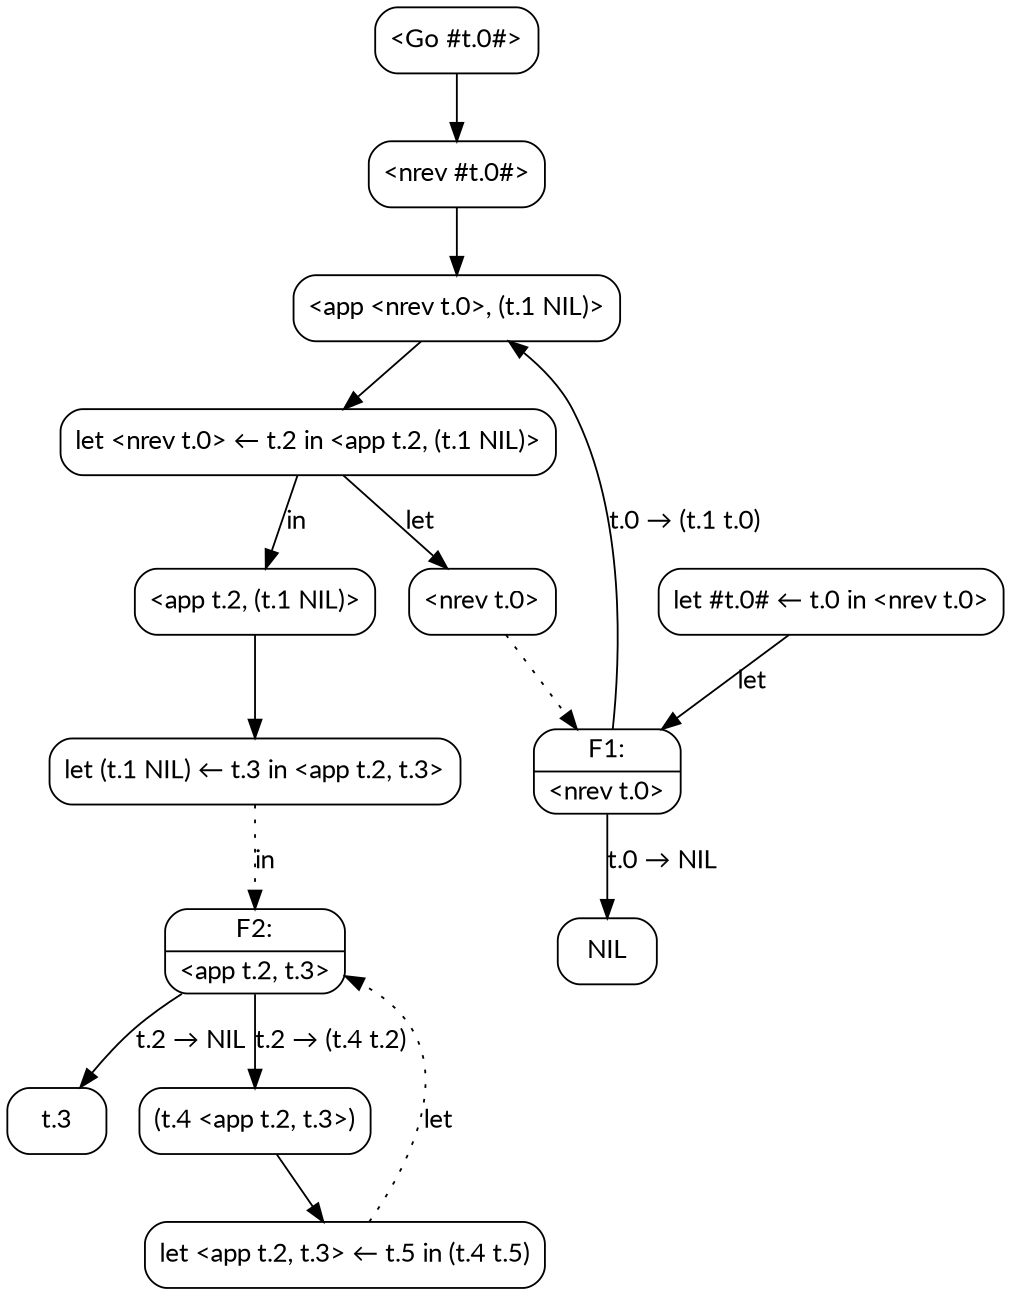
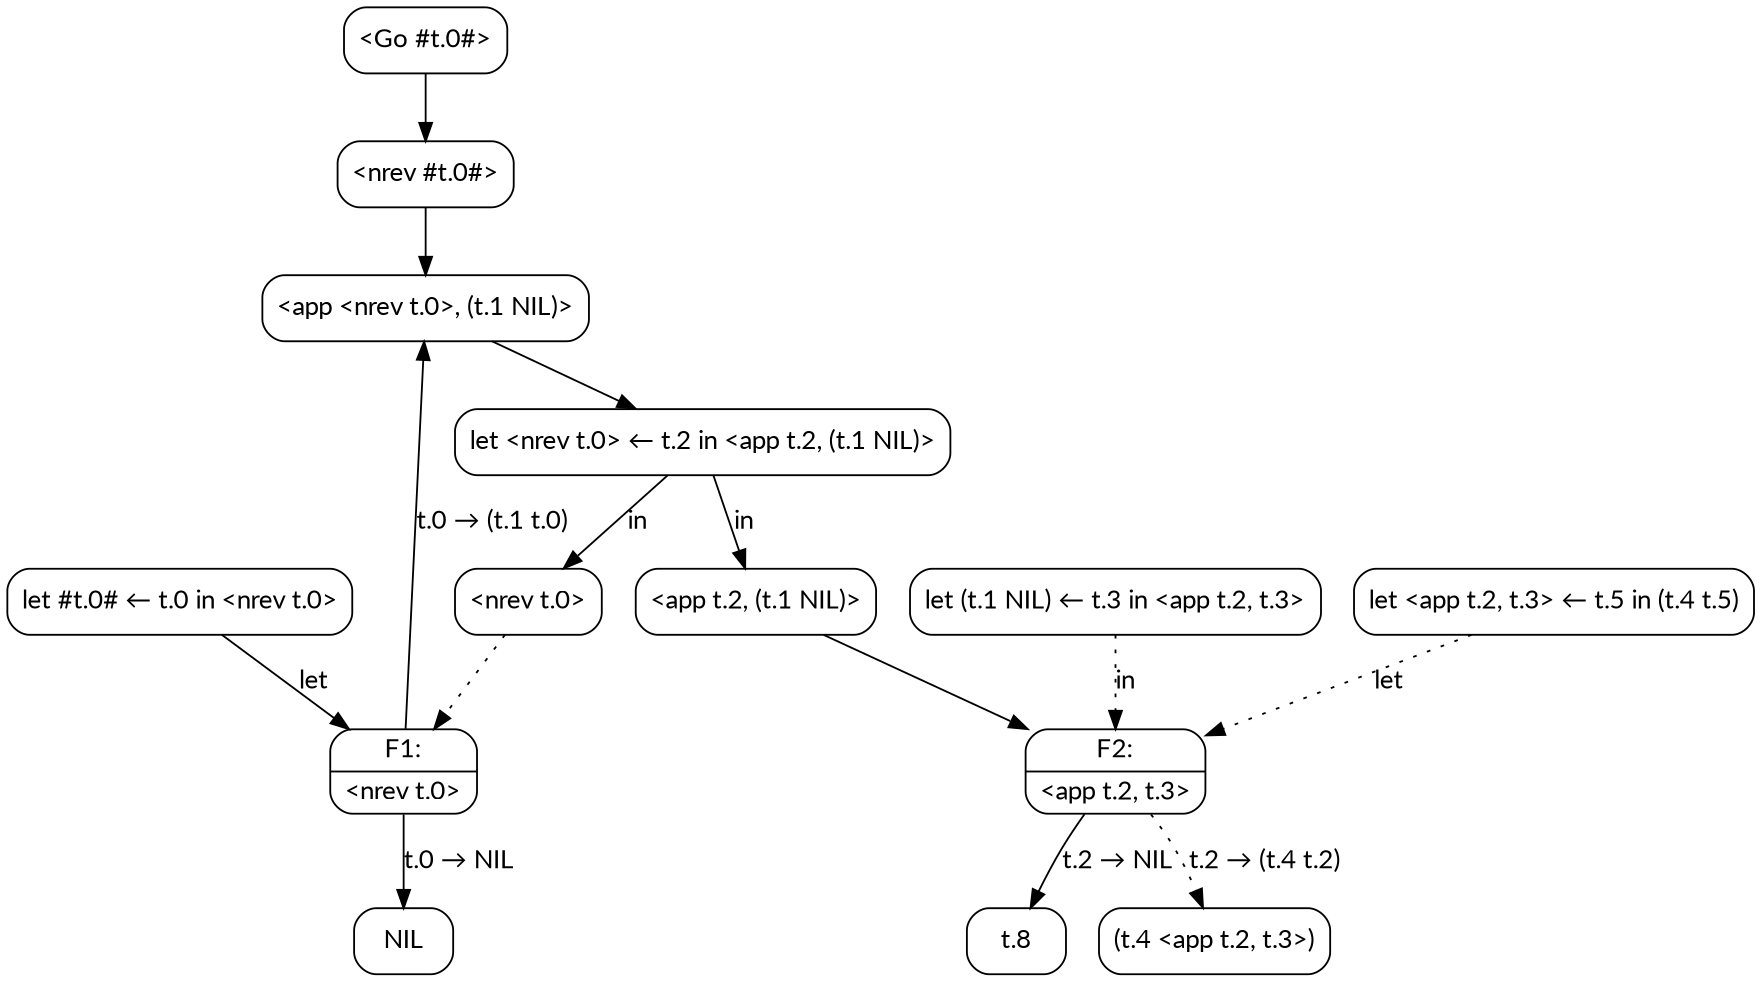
edge "let <nrev t.0> ← t.2 in <app t.2, (t.1 NIL)>" -> "<nrev t.0>": label "let" -> "in"
edge "<app t.2, (t.1 NIL)>" -> "let (t.1 NIL) ← t.3 in <app t.2, t.3>": now "<app t.2, (t.1 NIL)>" -> "F2:"
edge "F2:" -> "(t.4 <app t.2, t.3>)": style solid -> dotted
node "t.3": label "t.3" -> "t.8"
edge "(t.4 <app t.2, t.3>)" -> "let <app t.2, t.3> ← t.5 in (t.4 t.5)": removed
